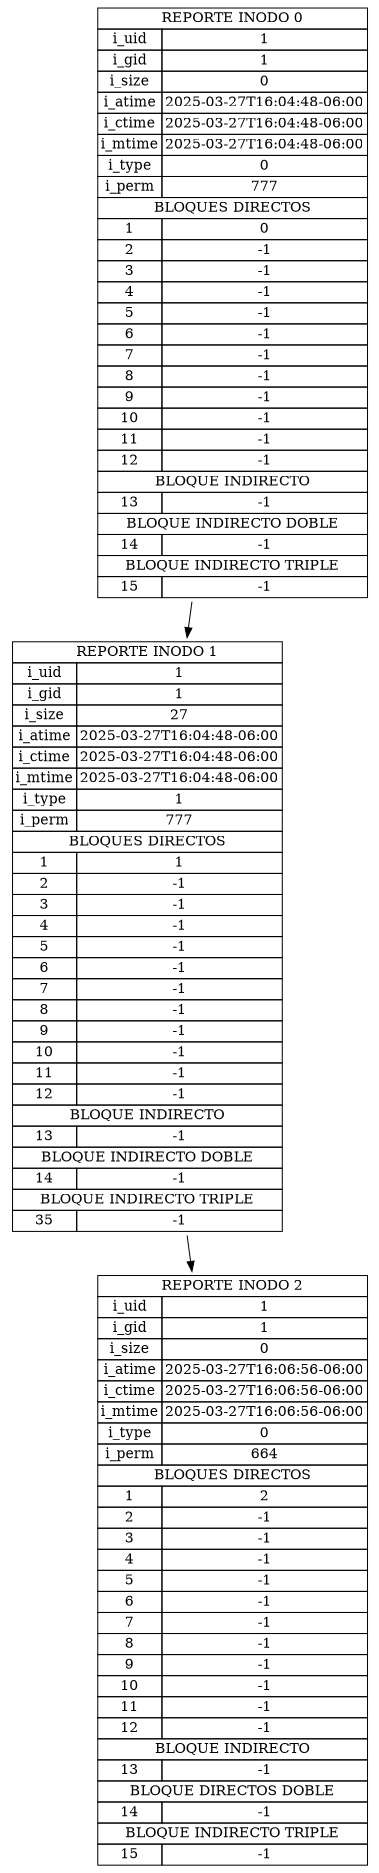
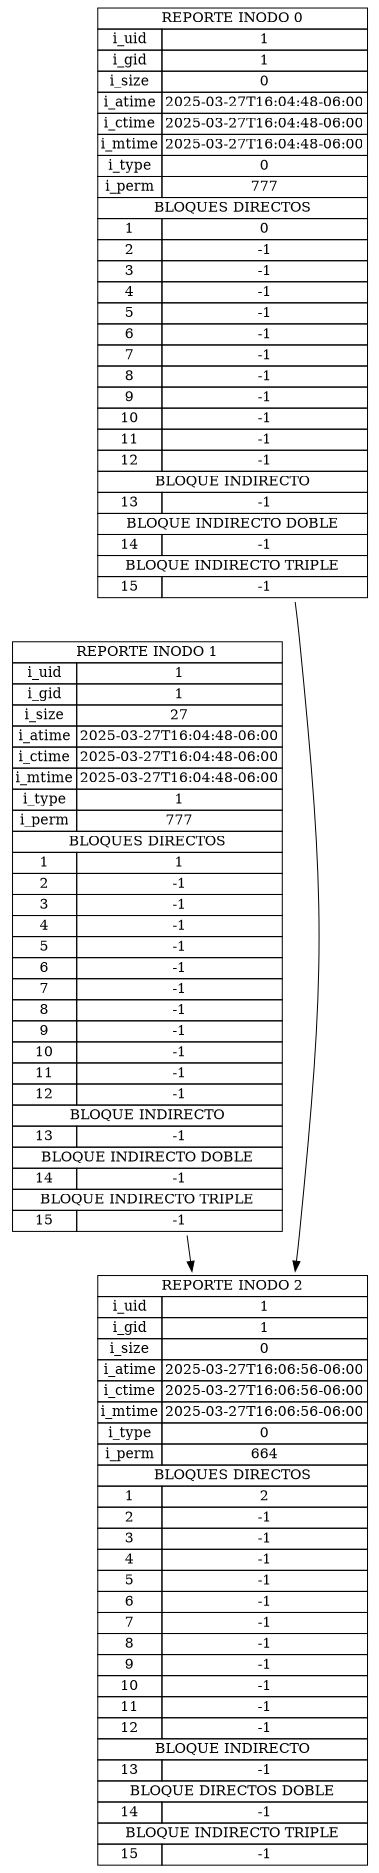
edge "REPORTE INODO 0" -> "REPORTE INODO 1": now "REPORTE INODO 0" -> "REPORTE INODO 2"
node "REPORTE INODO 1": text "35" -> "15"
